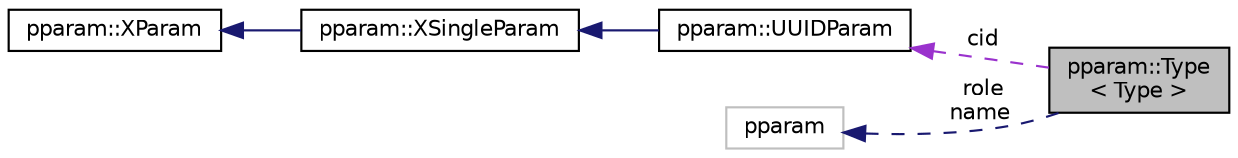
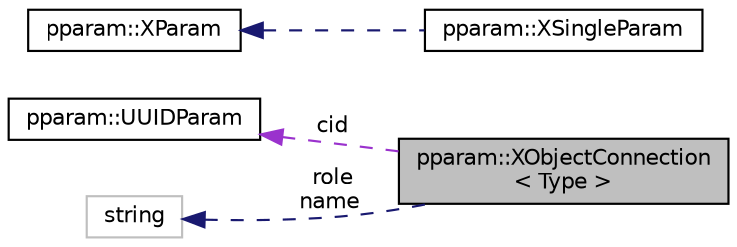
edge "pparam::XSingleParam" -> "pparam::XParam": style solid -> dashed
edge "pparam::UUIDParam" -> "pparam::XSingleParam": removed
node "pparam::Type < Type >": label "pparam::Type < Type >" -> "pparam::XObjectConnection < Type >"
node "pparam": label "pparam" -> "string"
